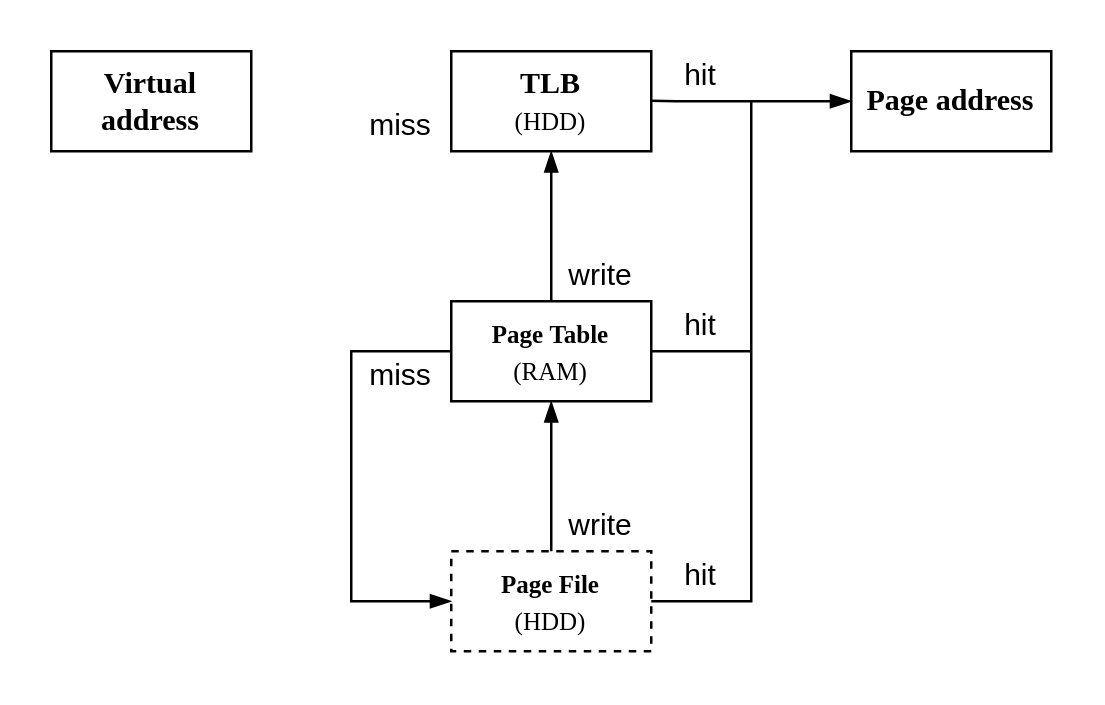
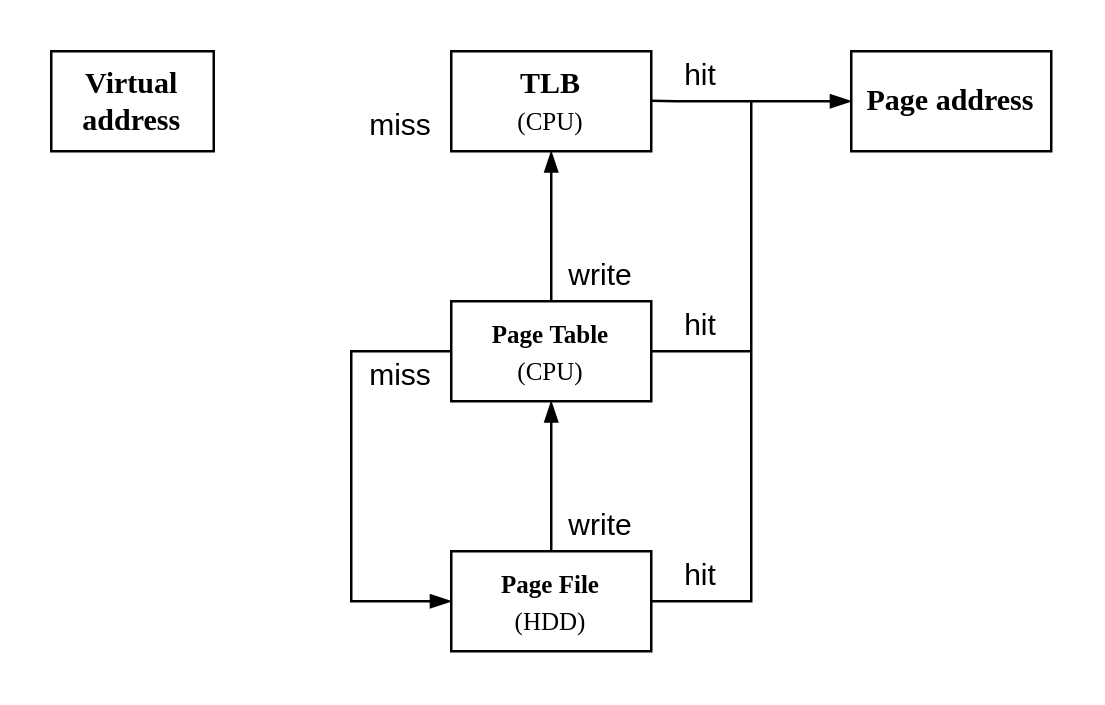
node "Virtual address": size 200x100 -> 163x100
node "TLB (HDD)": label "TLB (HDD)" -> "TLB (CPU)"
node "Page Table (RAM)": label "Page Table (RAM)" -> "Page Table (CPU)"
node "Page File (HDD)": style dashed -> solid
